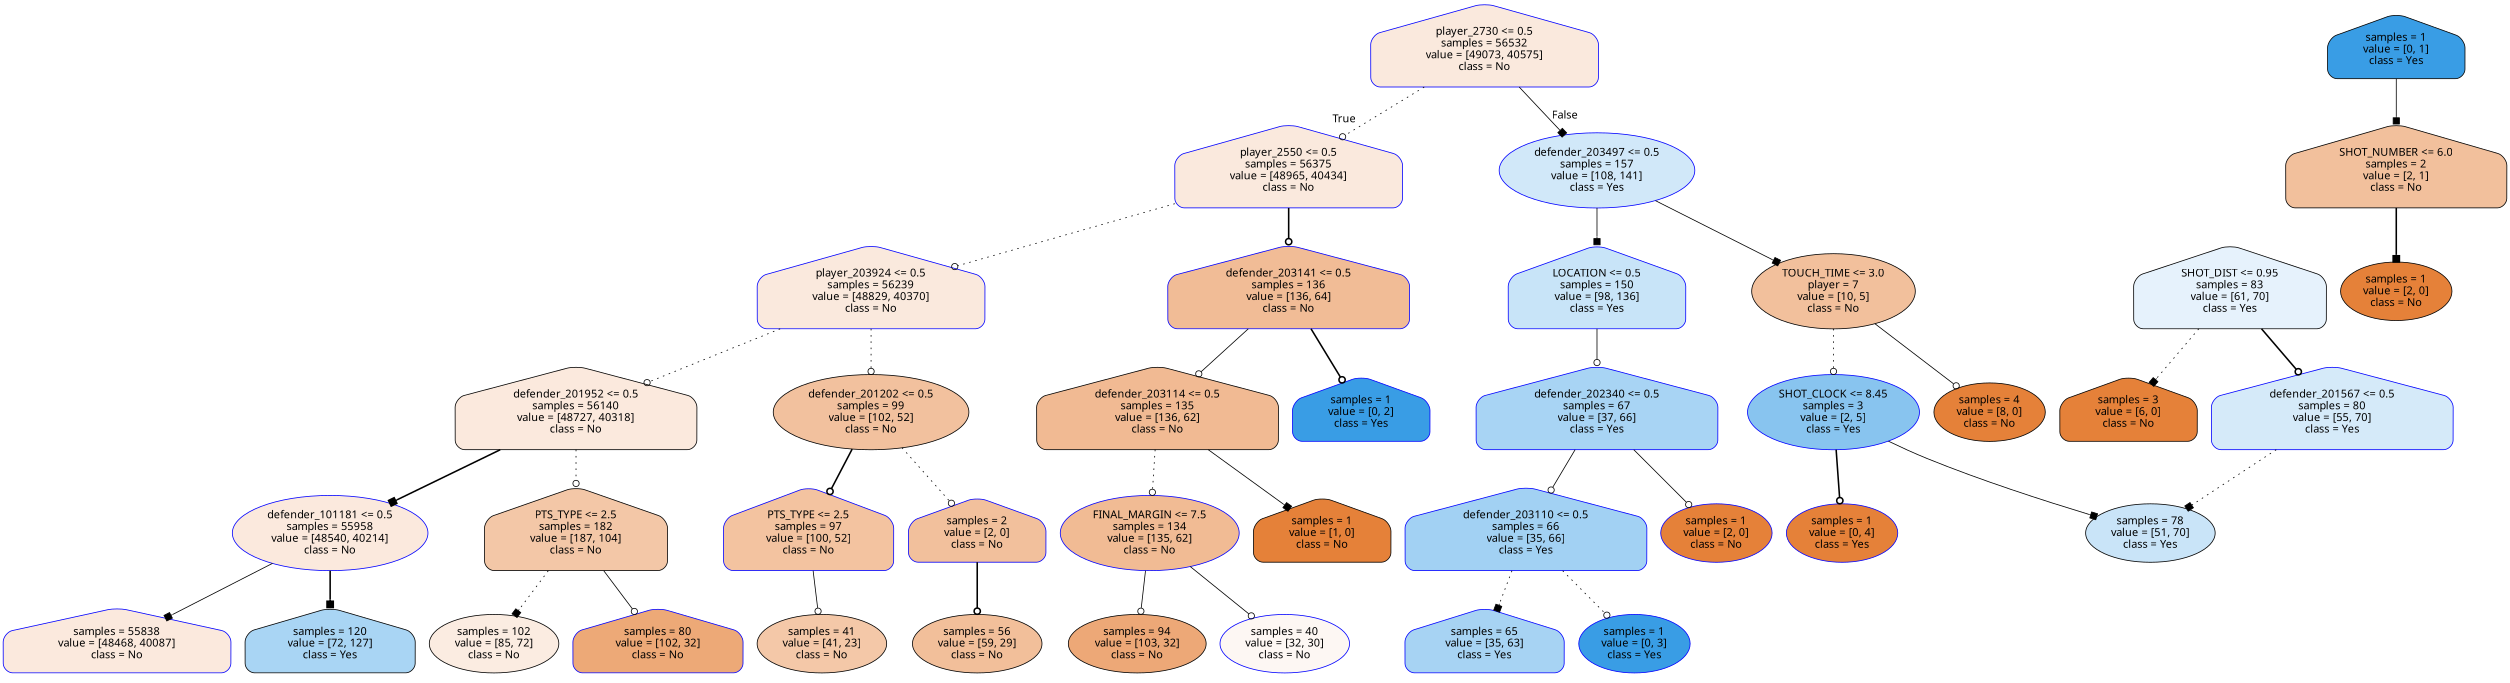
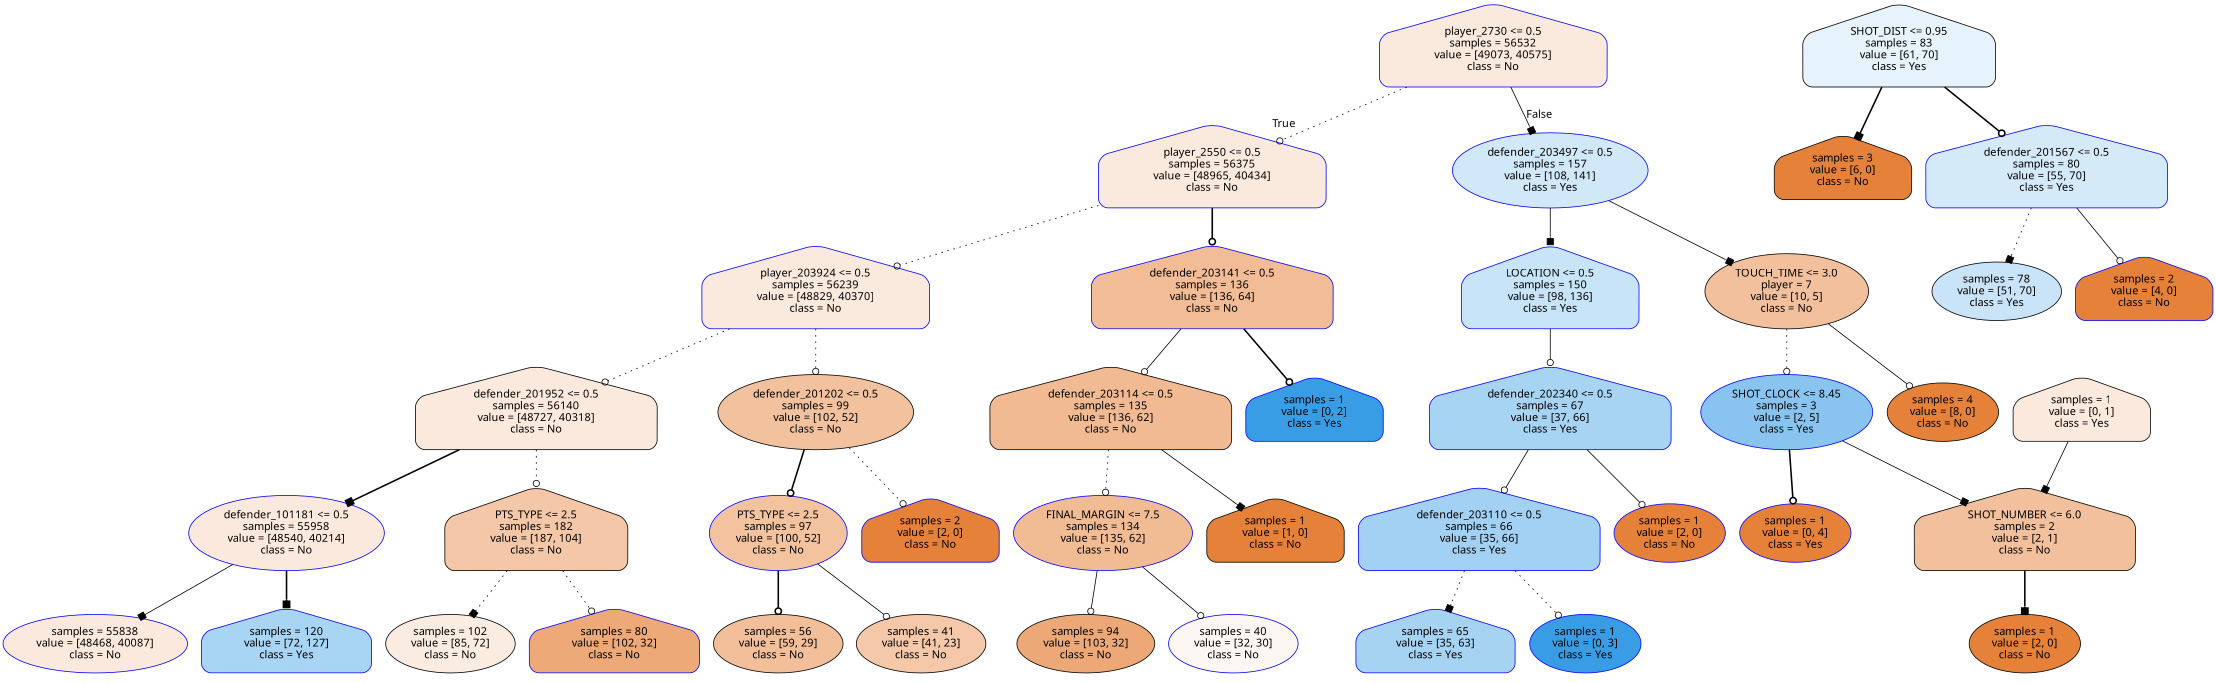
node "samples = 1 value = [0, 1] class = Yes": fillcolor #399de5 -> #fbe9dd
node "samples = 2 value = [4, 0] class = No": added
edge "SHOT_DIST <= 0.95 samples = 83 value = [61, 70] class = Yes" -> "samples = 3 value = [6, 0] class = No": style dotted -> bold
edge "SHOT_CLOCK <= 8.45 samples = 3 value = [2, 5] class = Yes" -> "samples = 78 value = [51, 70] class = Yes": now "SHOT_CLOCK <= 8.45 samples = 3 value = [2, 5] class = Yes" -> "SHOT_NUMBER <= 6.0 samples = 2 value = [2, 1] class = No"
node "PTS_TYPE <= 2.5 samples = 97 value = [100, 52] class = No": shape house -> ellipse
node "samples = 2 value = [2, 0] class = No": fillcolor #f2c09c -> #e58139
edge "samples = 2 value = [2, 0] class = No" -> "samples = 56 value = [59, 29] class = No": now "PTS_TYPE <= 2.5 samples = 97 value = [100, 52] class = No" -> "samples = 56 value = [59, 29] class = No"
edge "PTS_TYPE <= 2.5 samples = 182 value = [187, 104] class = No" -> "samples = 80 value = [102, 32] class = No": style solid -> dotted
node "samples = 55838 value = [48468, 40087] class = No": shape house -> ellipse
node "samples = 120 value = [72, 127] class = Yes": color black -> blue
